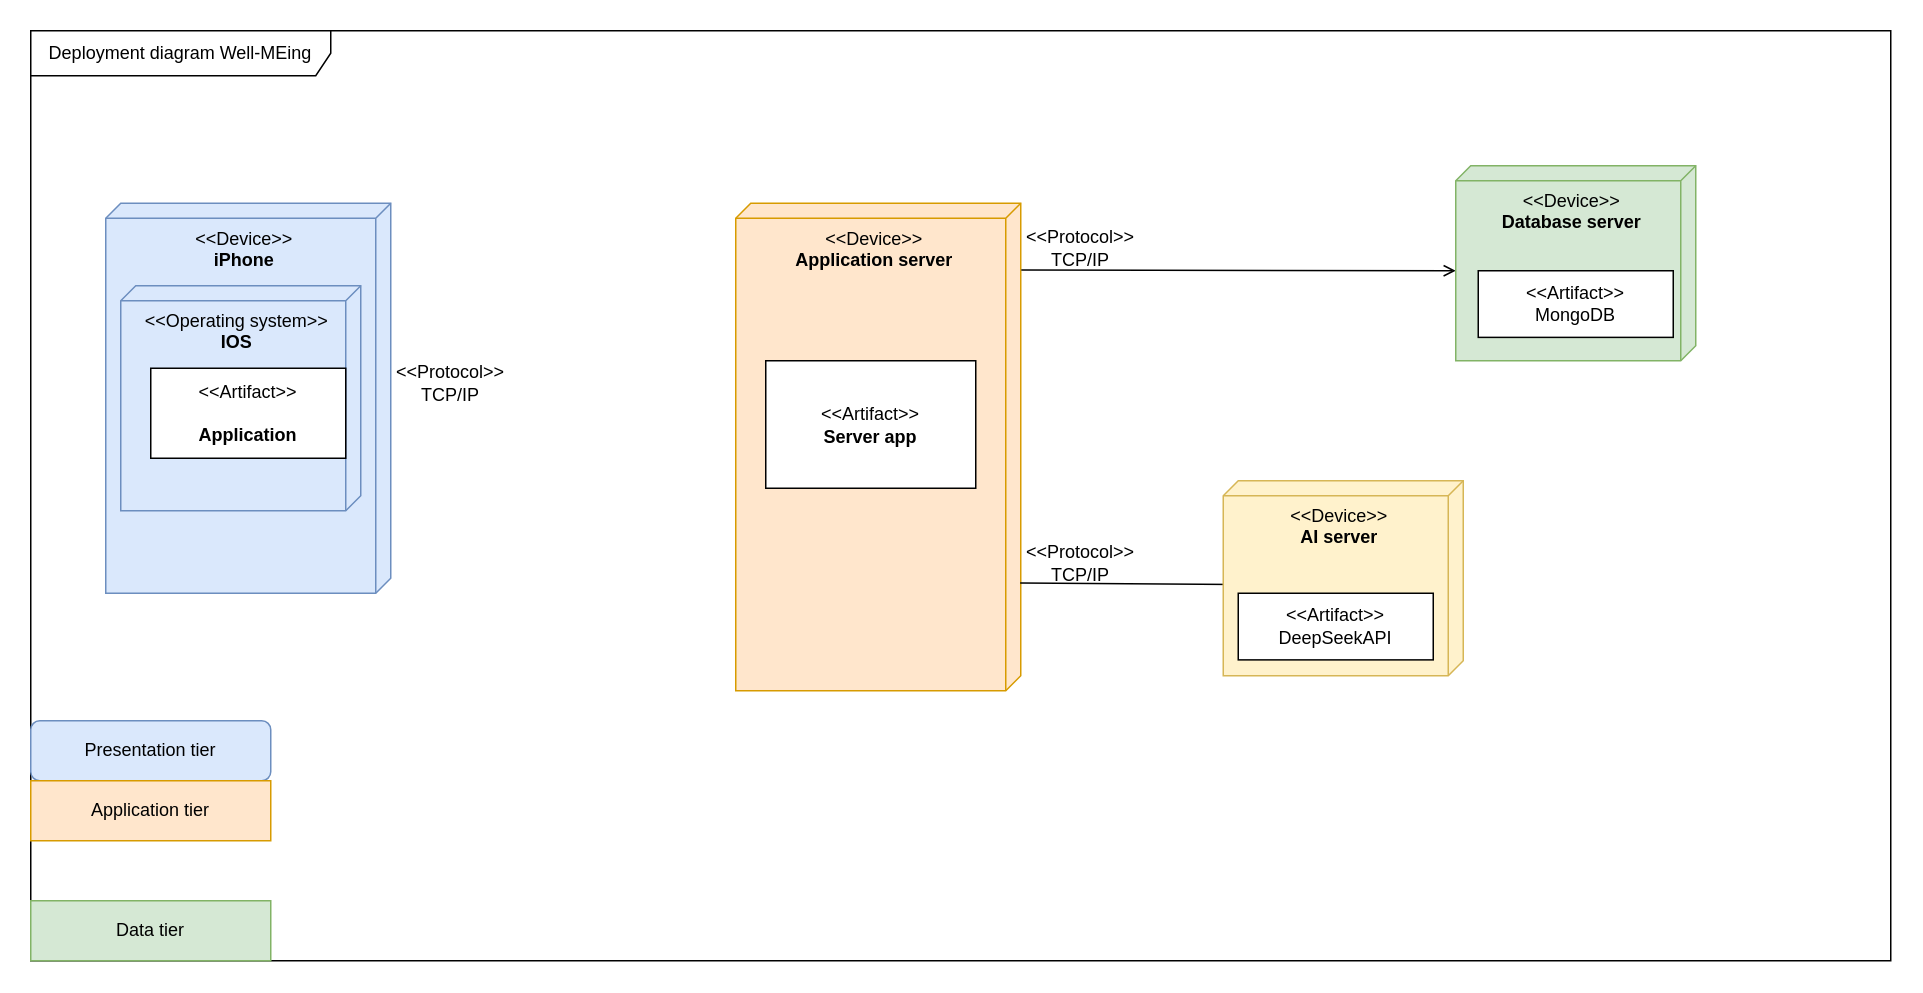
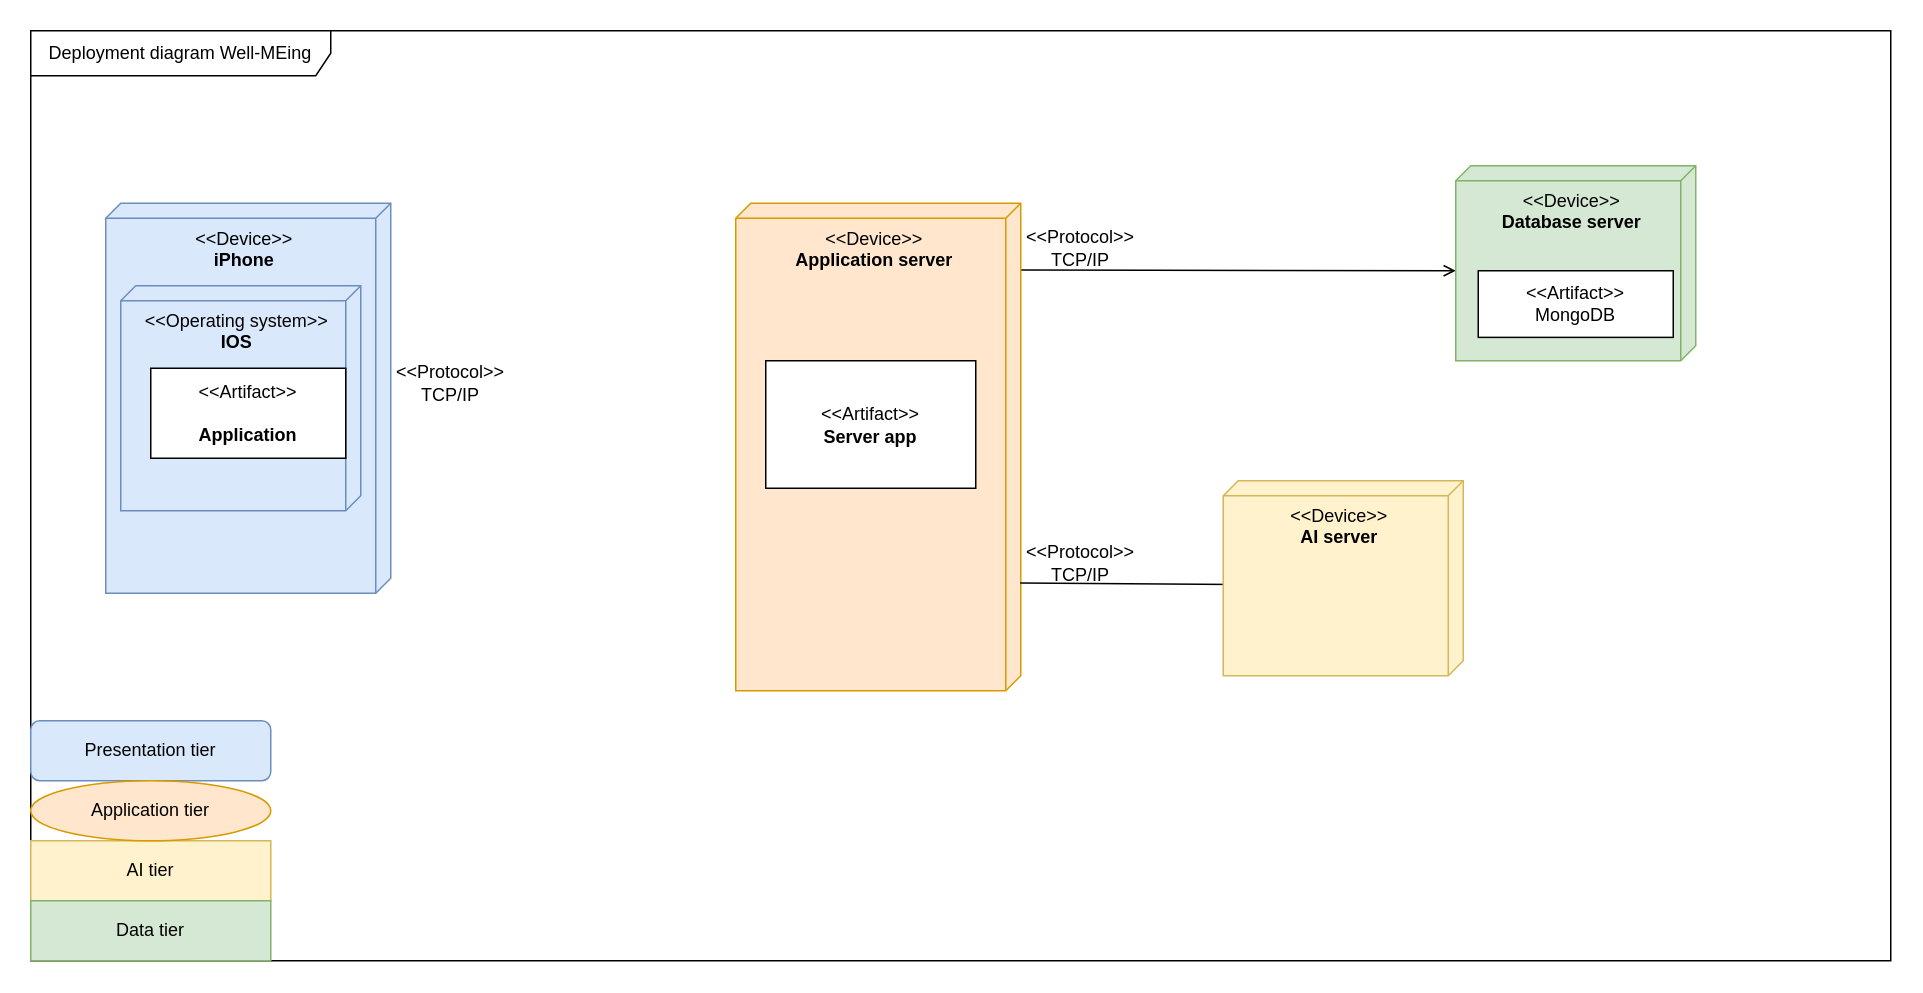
node "<<Artifact>> DeepSeekAPI": removed
node "Application tier": shape rectangle -> ellipse
node "AI tier": added
